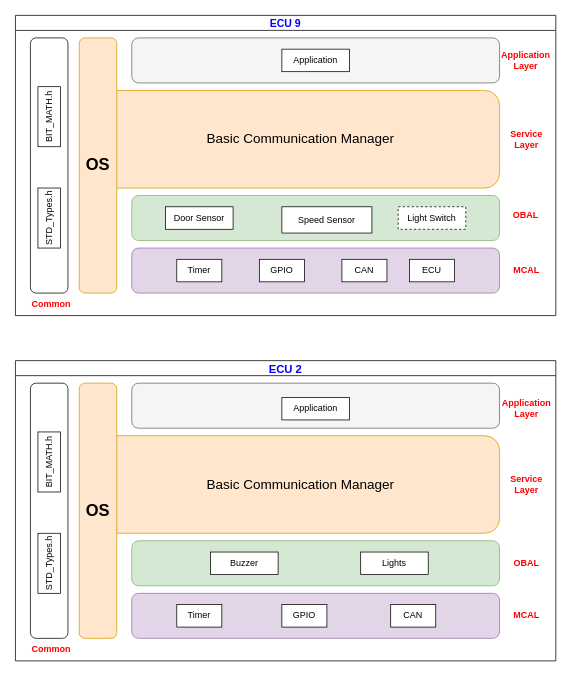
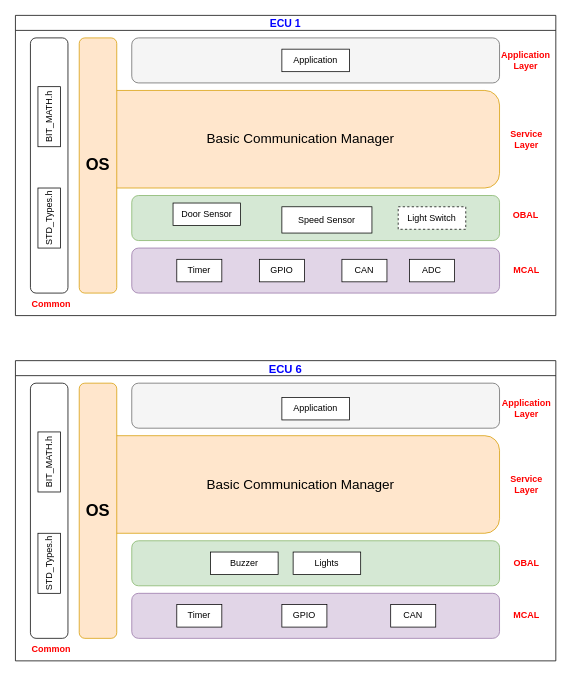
node "ECU 9": label "ECU 9" -> "ECU 1"
node "Door Sensor": moved (199, 218) -> (207, 214)
node "ECU": label "ECU" -> "ADC"
node "ECU 2": label "ECU 2" -> "ECU 6"
node "Lights": moved (394, 563) -> (327, 563)
